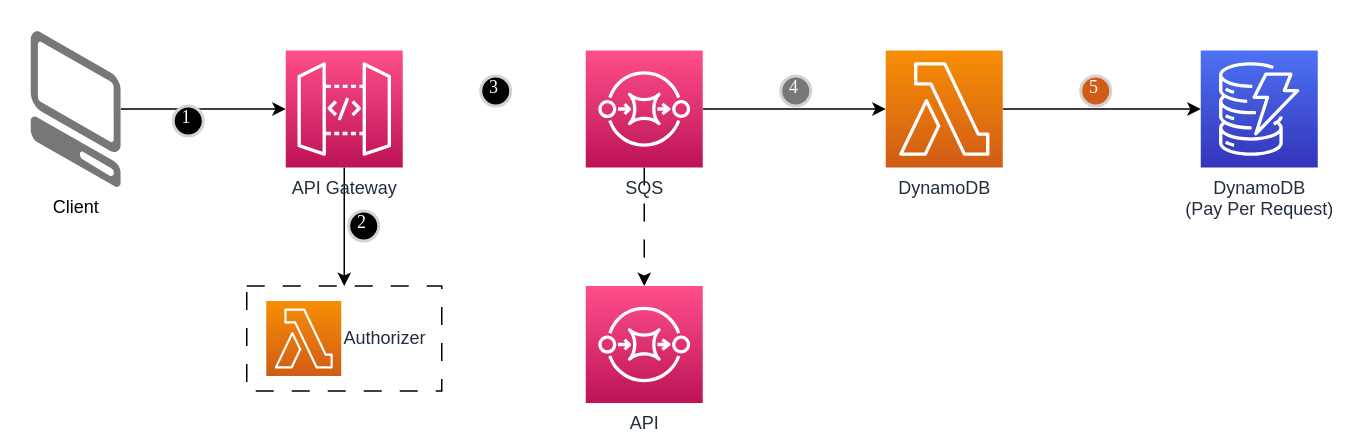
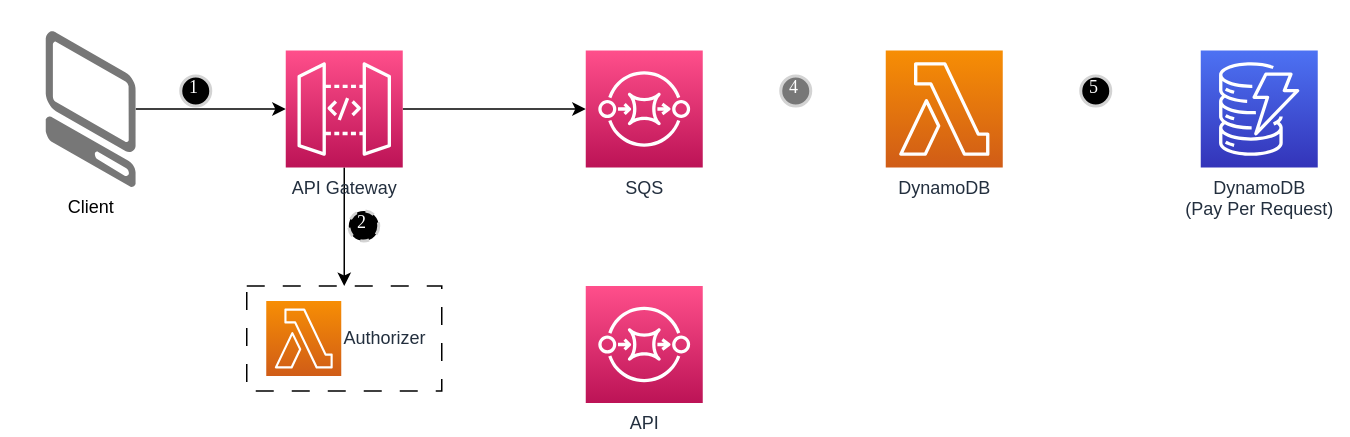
node "3": removed
node "5": fillcolor #d05c17 -> #000000
node "Client": moved (76, 109) -> (91, 109)
edge "API Gateway" -> "SQS": added
edge "SQS" -> "DynamoDB": removed
edge "DynamoDB" -> "DynamoDB (Pay Per Request)": removed
node "1": moved (188, 121) -> (196, 91)
edge "SQS" -> "API": removed
node "2": style solid -> dashed
